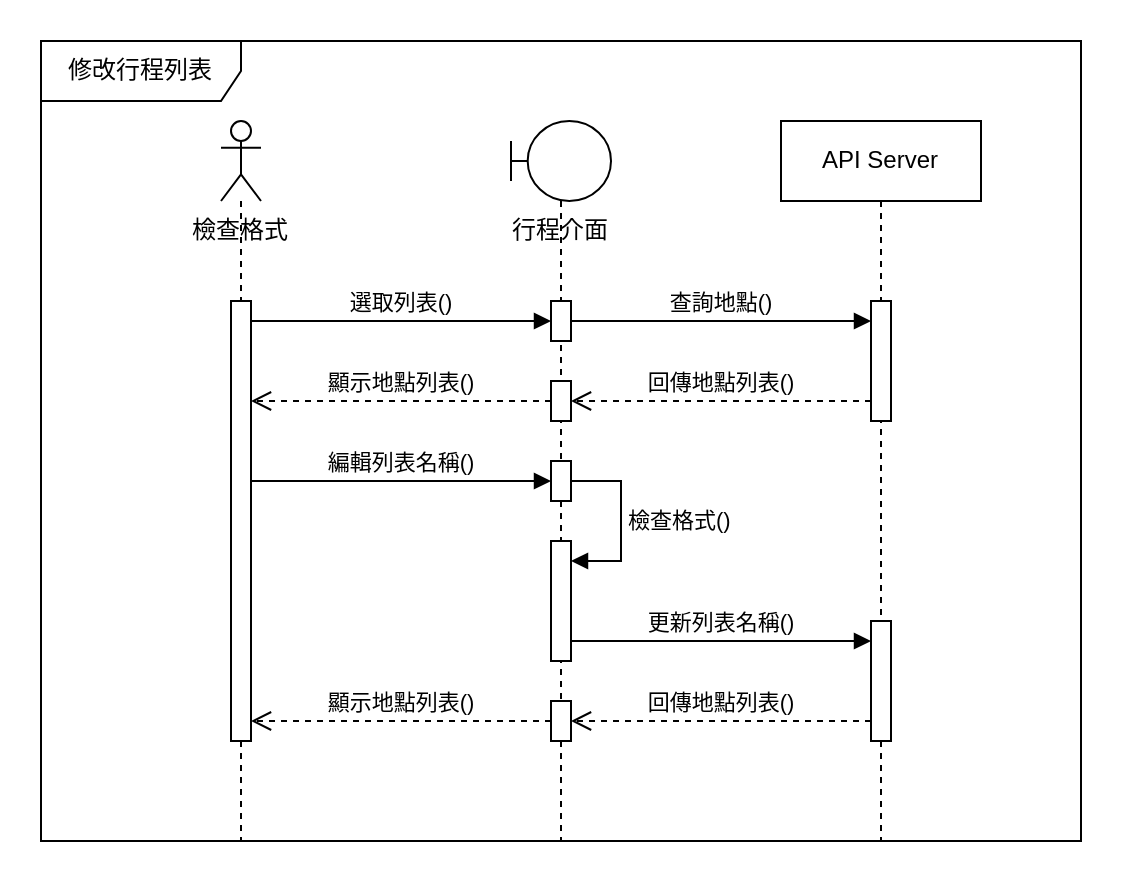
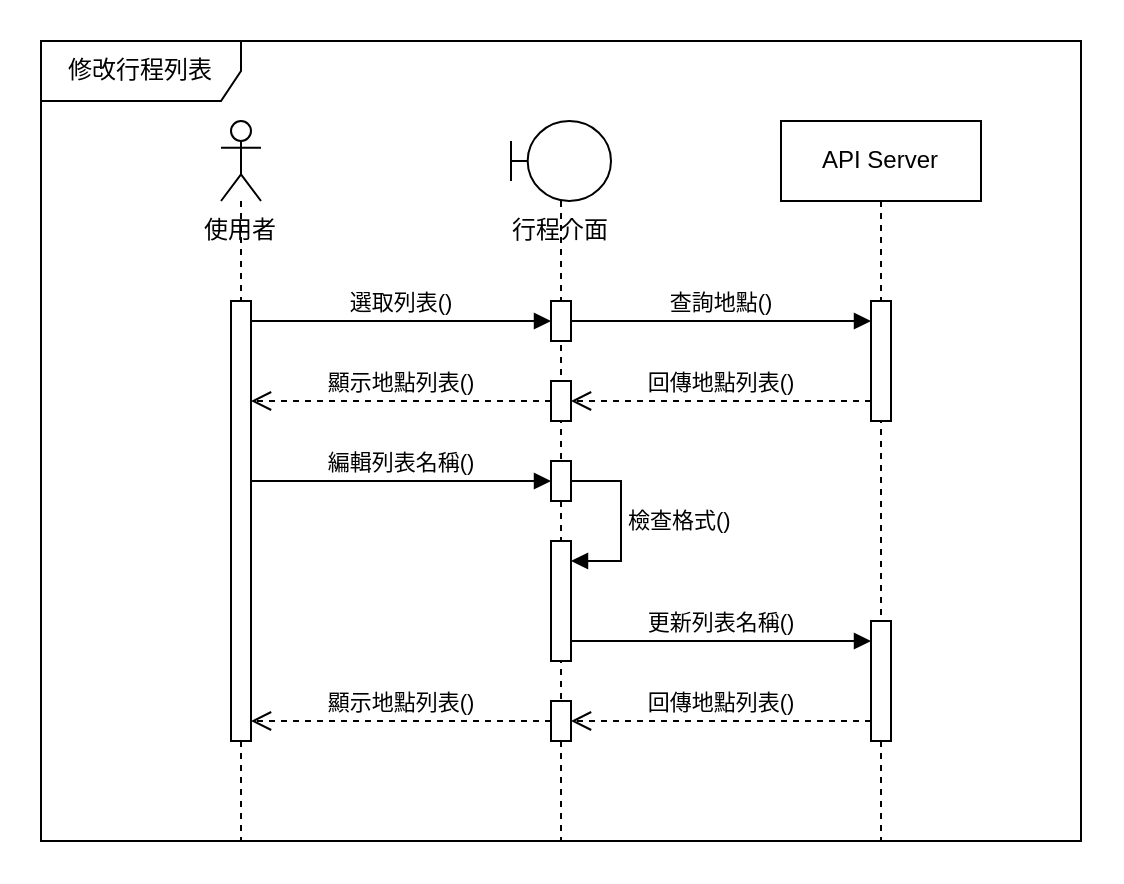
node "檢查格式": label "檢查格式" -> "使用者"
